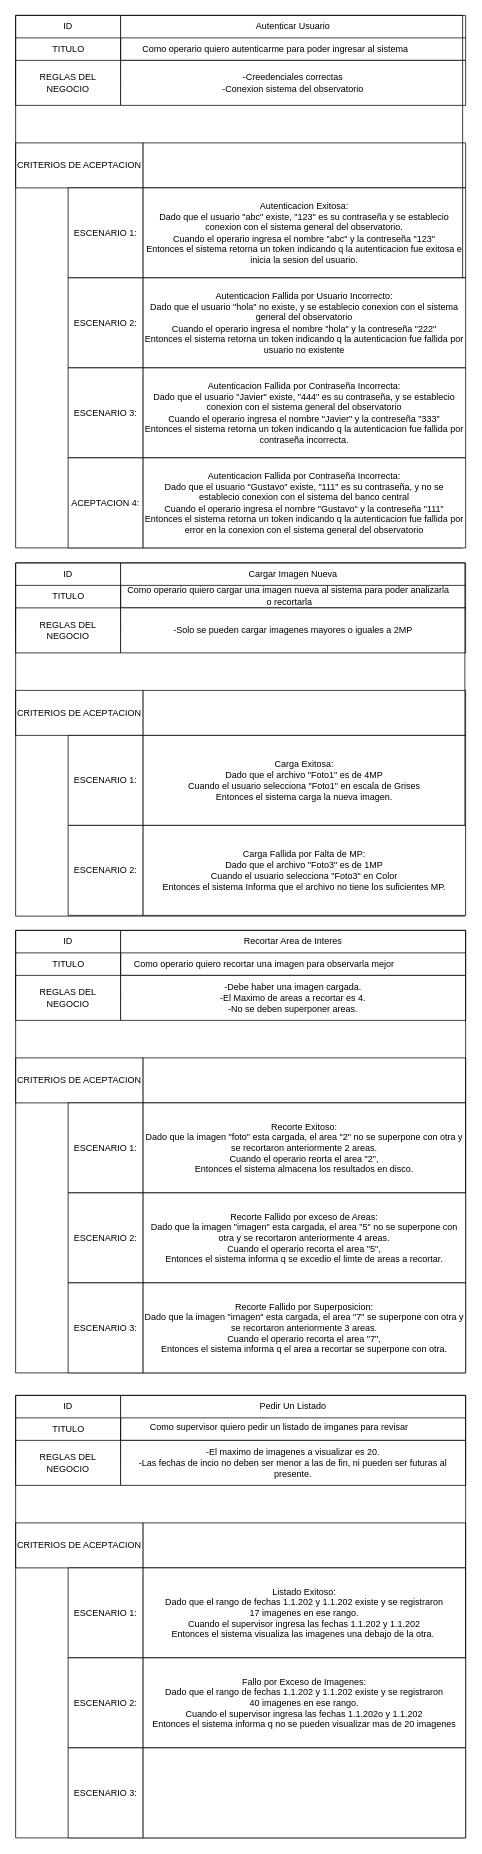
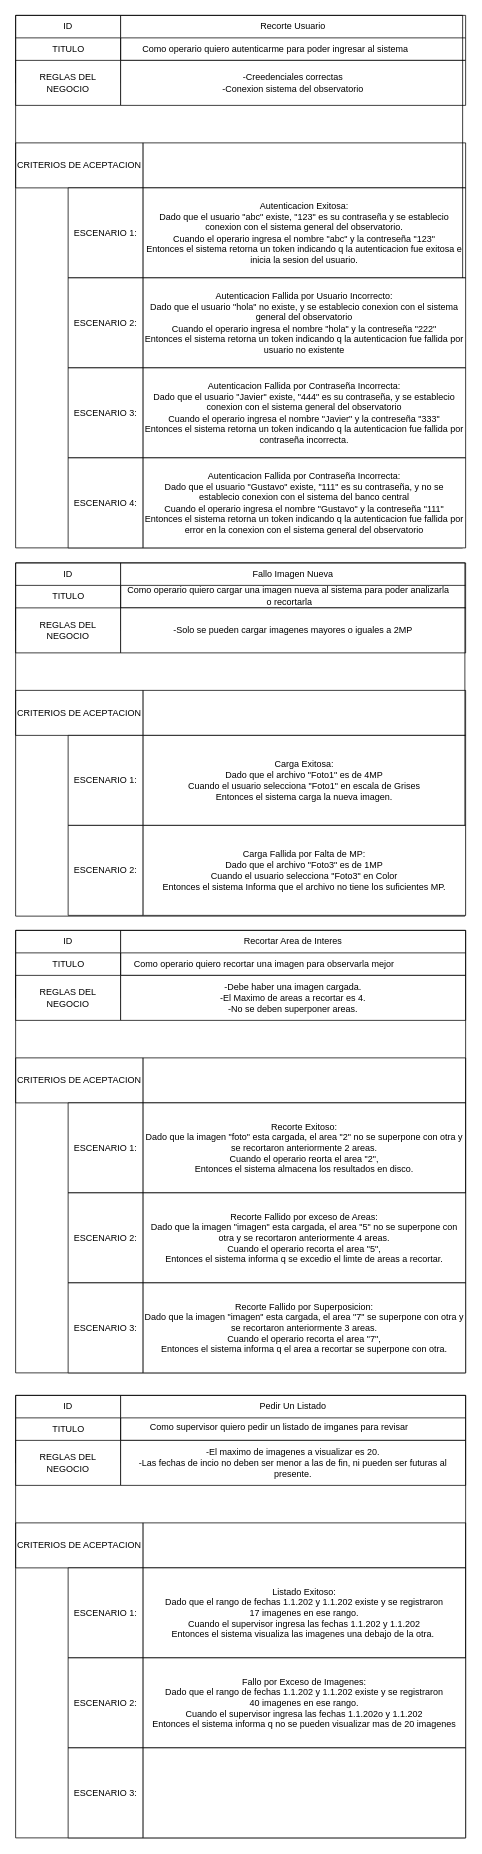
node "Autenticar Usuario": label "Autenticar Usuario" -> "Recorte Usuario"
node "ACEPTACION 4:": label "ACEPTACION 4:" -> "ESCENARIO 4:"
node "Cargar Imagen Nueva": label "Cargar Imagen Nueva" -> "Fallo Imagen Nueva"
